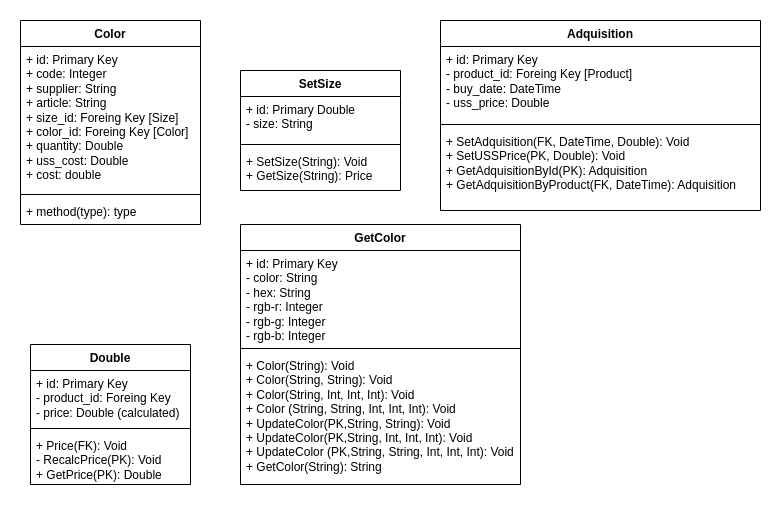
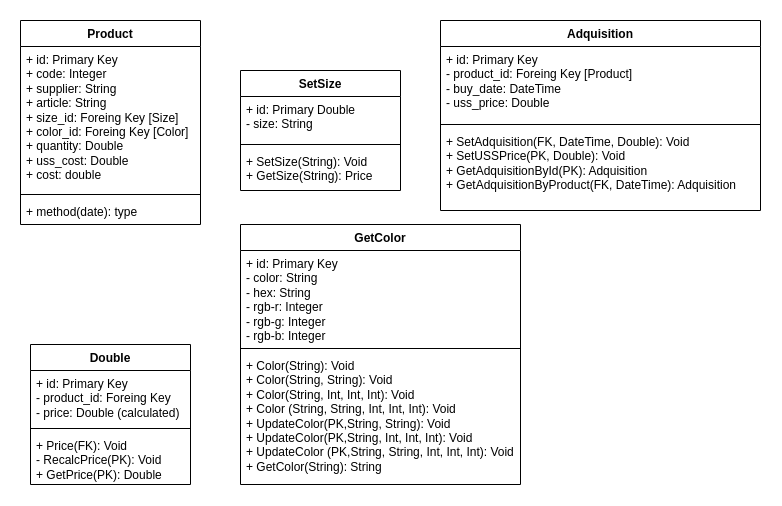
node "Color": label "Color" -> "Product"
node "+ method(type): type": label "+ method(type): type" -> "+ method(date): type"
